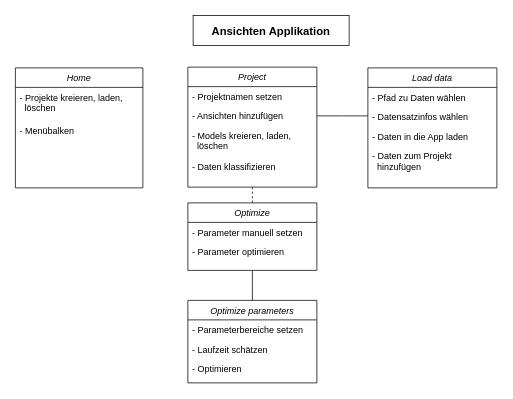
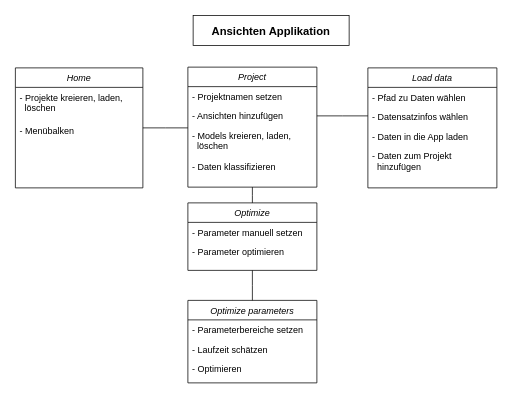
edge "Project" -- "Home": added
edge "Project" -- "Optimize": style dashed -> solid
